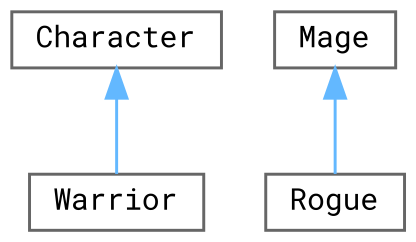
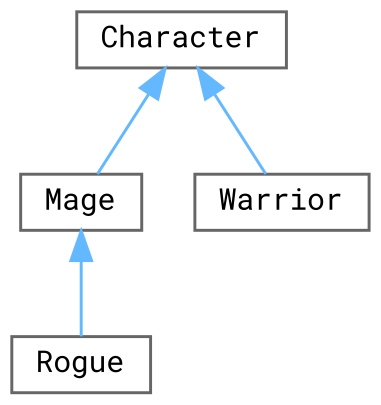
edge "Mage" -> "Character": added
